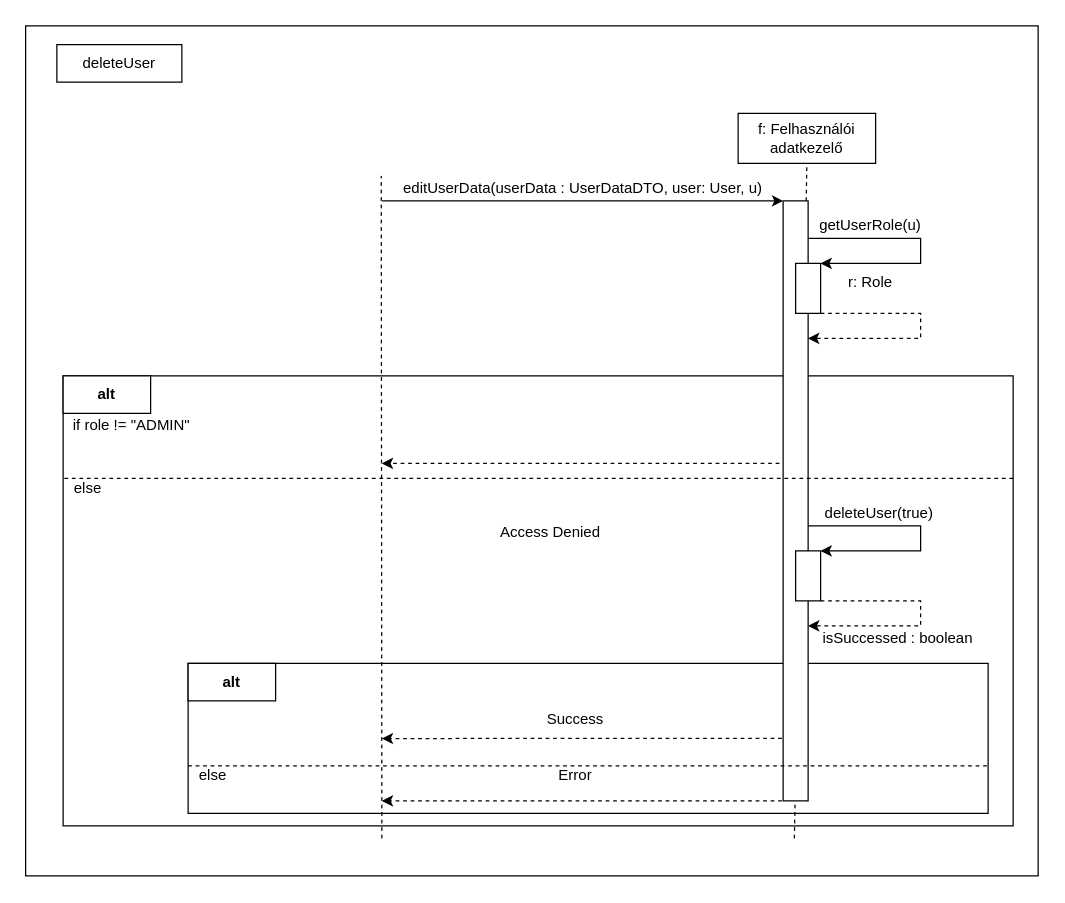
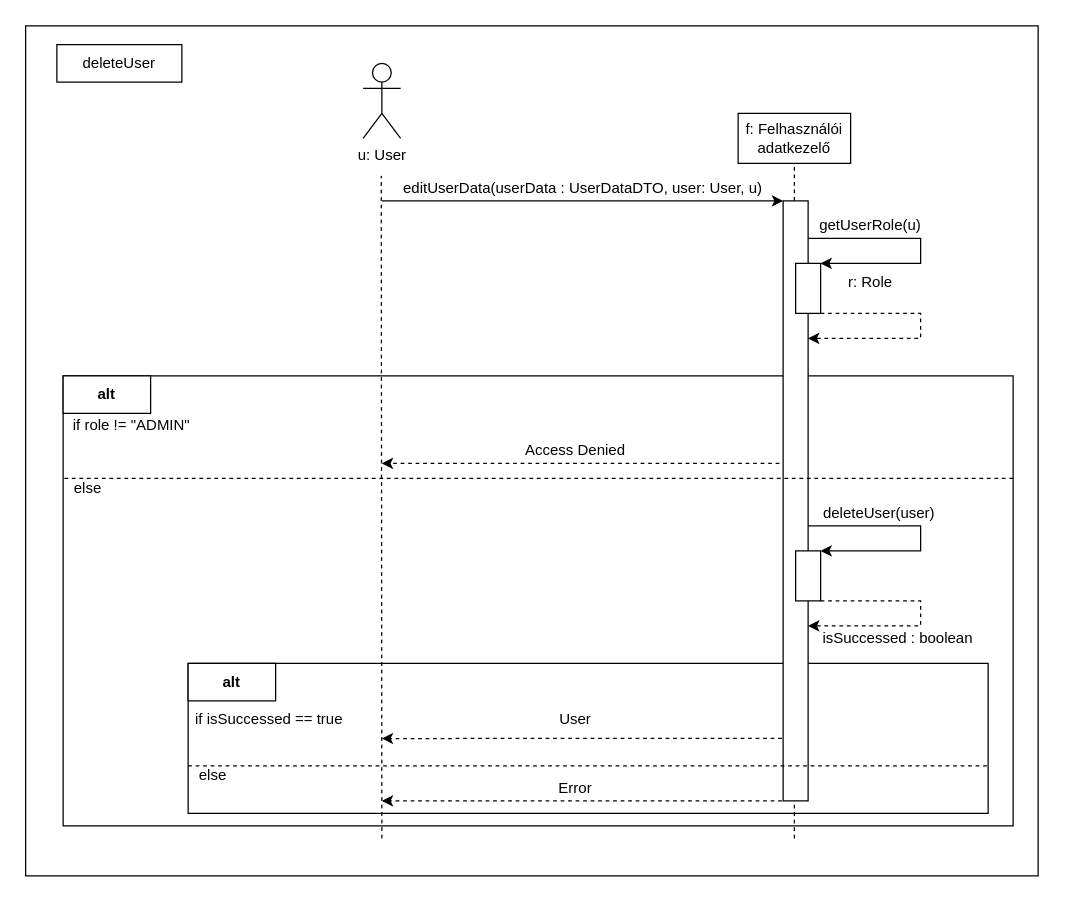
node "u: User": added
node "f: Felhasználói adatkezelő": size 138x50 -> 113x50
node "deleteUser(true)": label "deleteUser(true)" -> "deleteUser(user)"
node "Access Denied": moved (551, 532) -> (576, 451)
node "if isSuccessed == true": added
node "Success": label "Success" -> "User"
node "Error": moved (576, 776) -> (576, 788)
